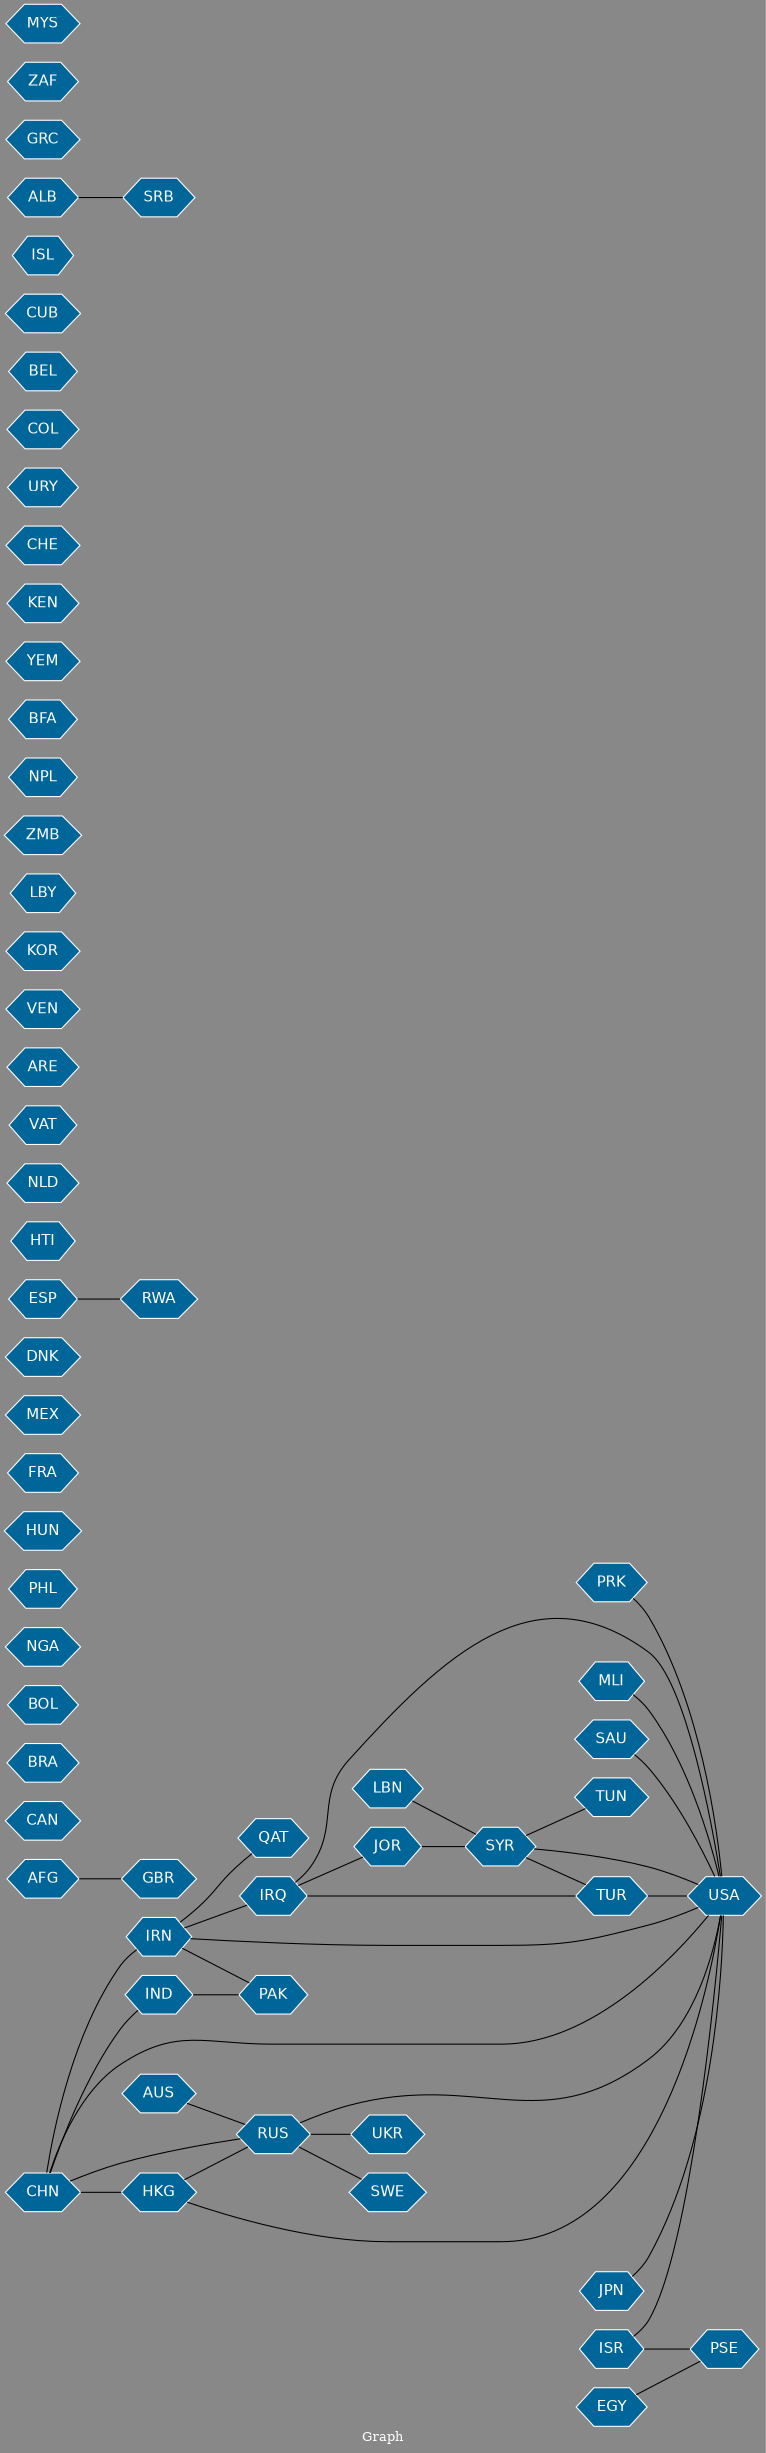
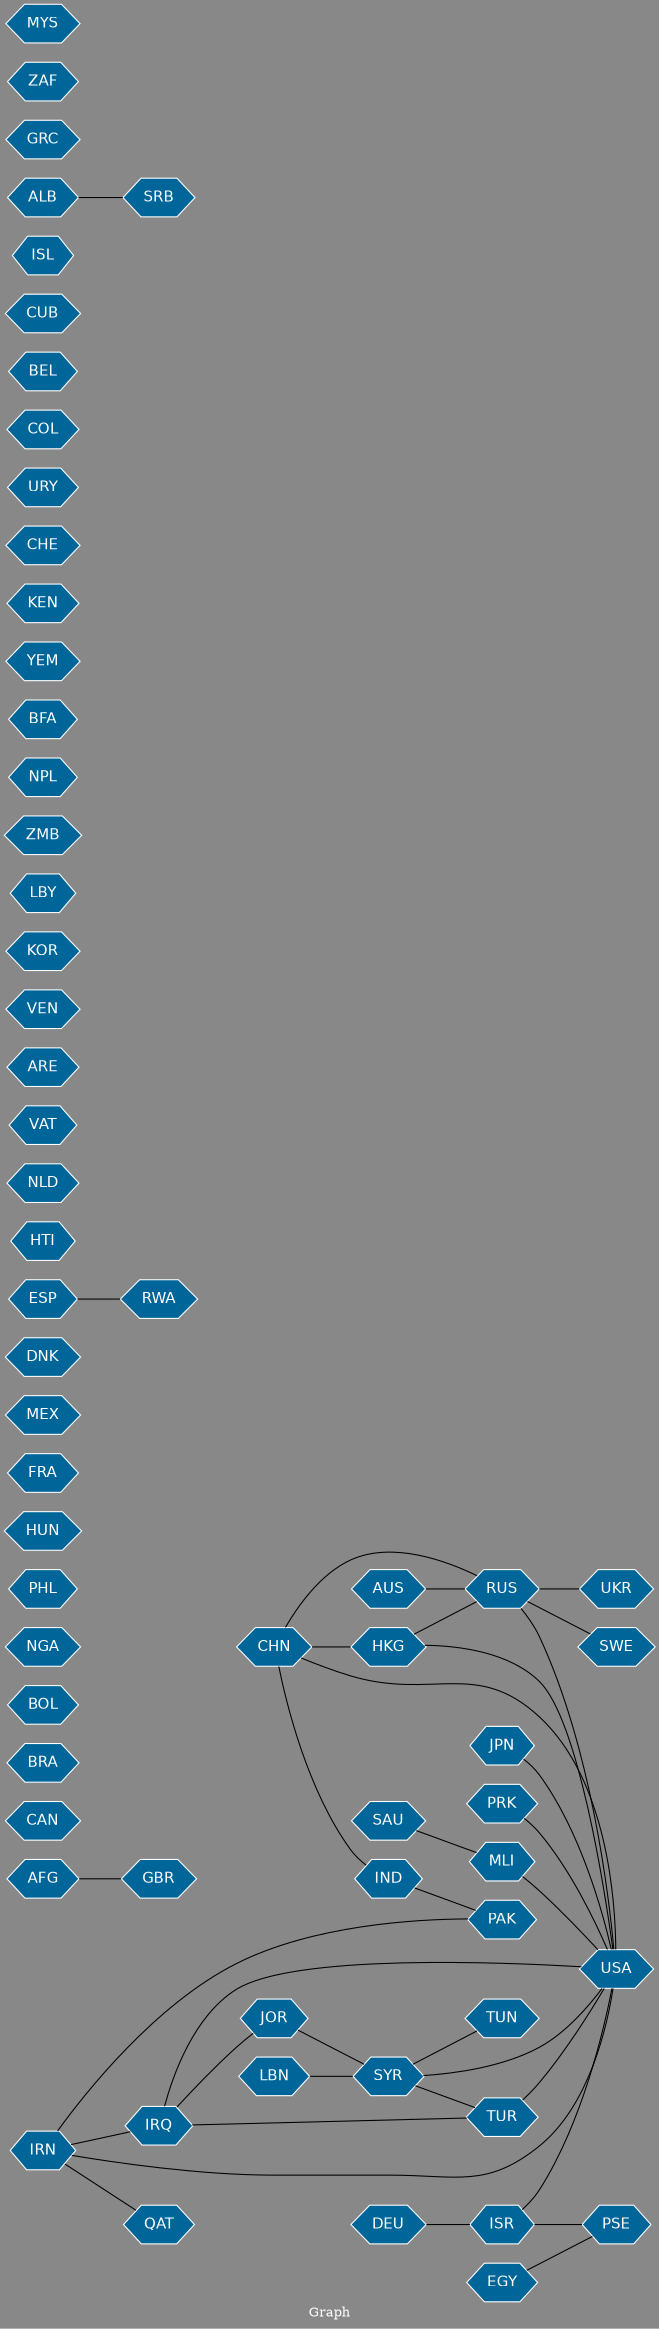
edge "SAU" -- "USA": now "SAU" -- "MLI"
edge "IRN" -- "CHN": removed
node "DEU": added
